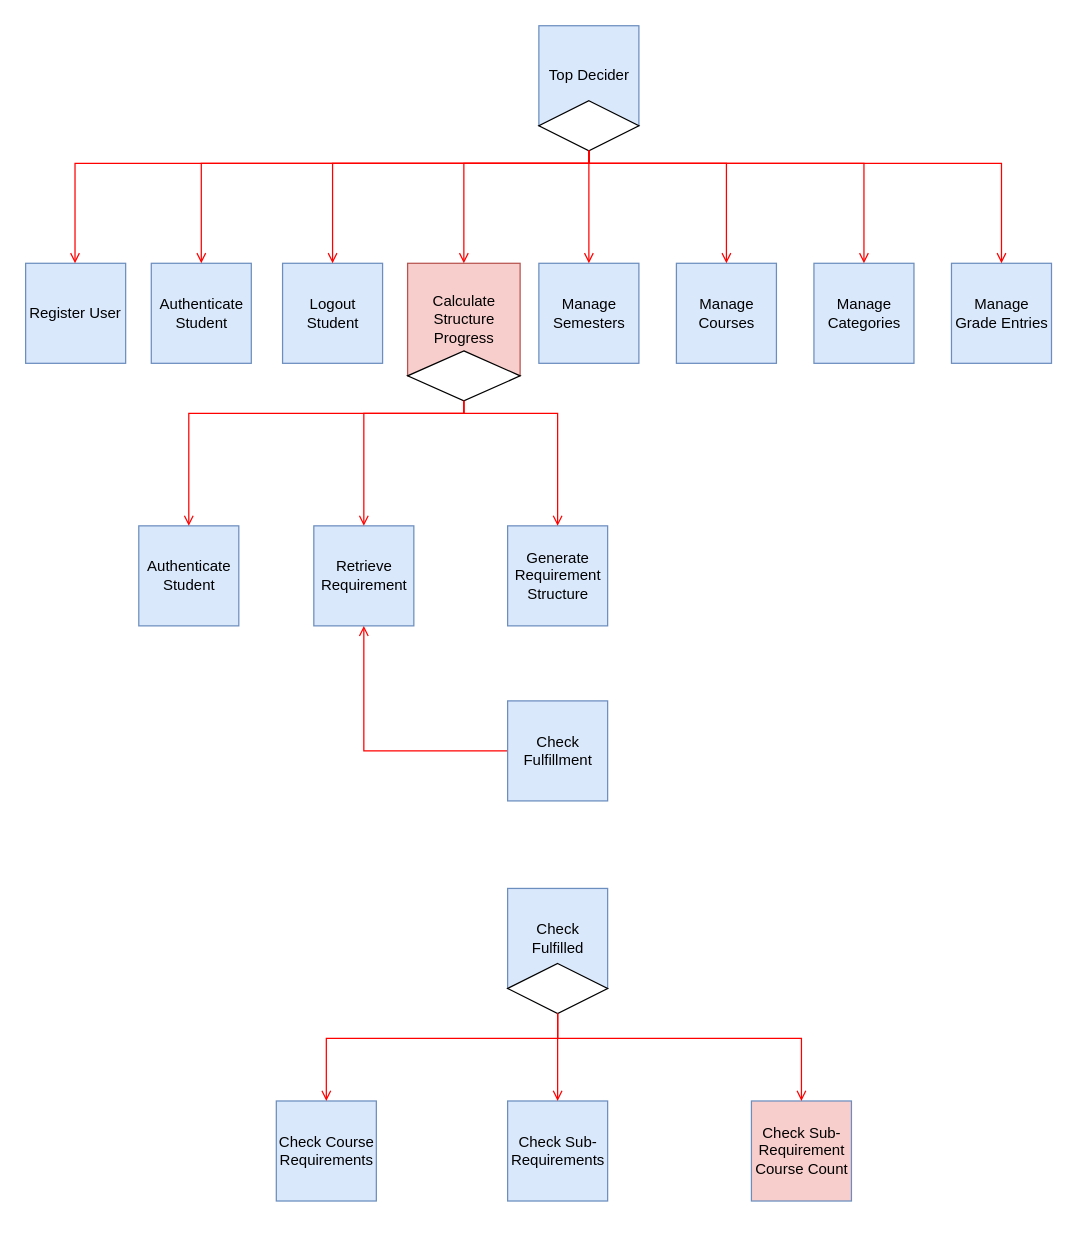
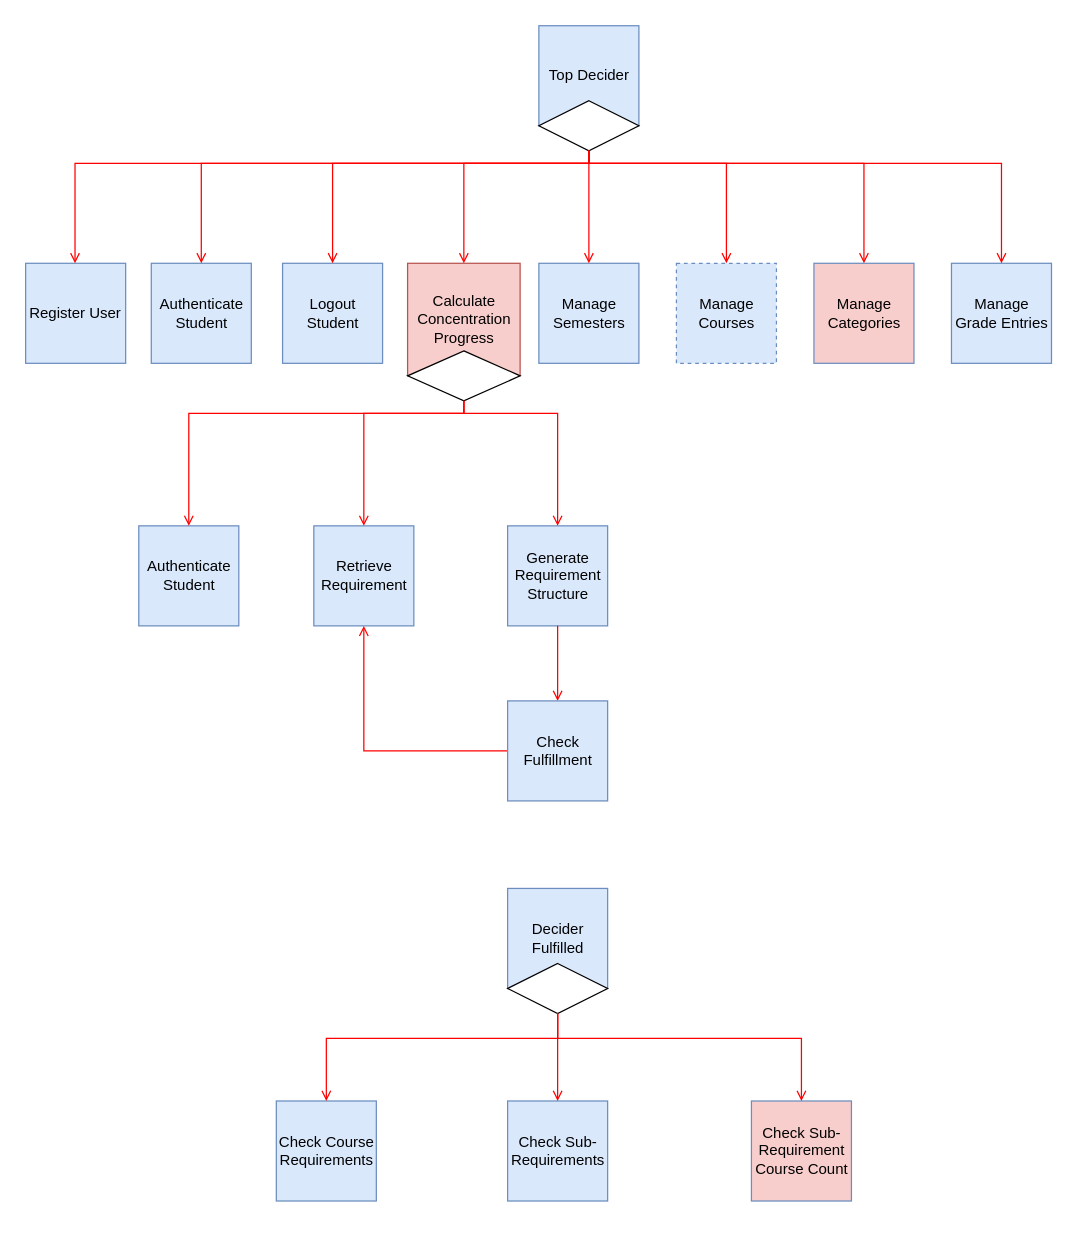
node "Manage Courses": style solid -> dashed
node "Manage Categories": fillcolor #dae8fc -> #f8cecc
node "Calculate Structure Progress": label "Calculate Structure Progress" -> "Calculate Concentration Progress"
edge "Generate Requirement Structure" -> "Check Fulfillment": added
node "Check Fulfilled": label "Check Fulfilled" -> "Decider Fulfilled"
